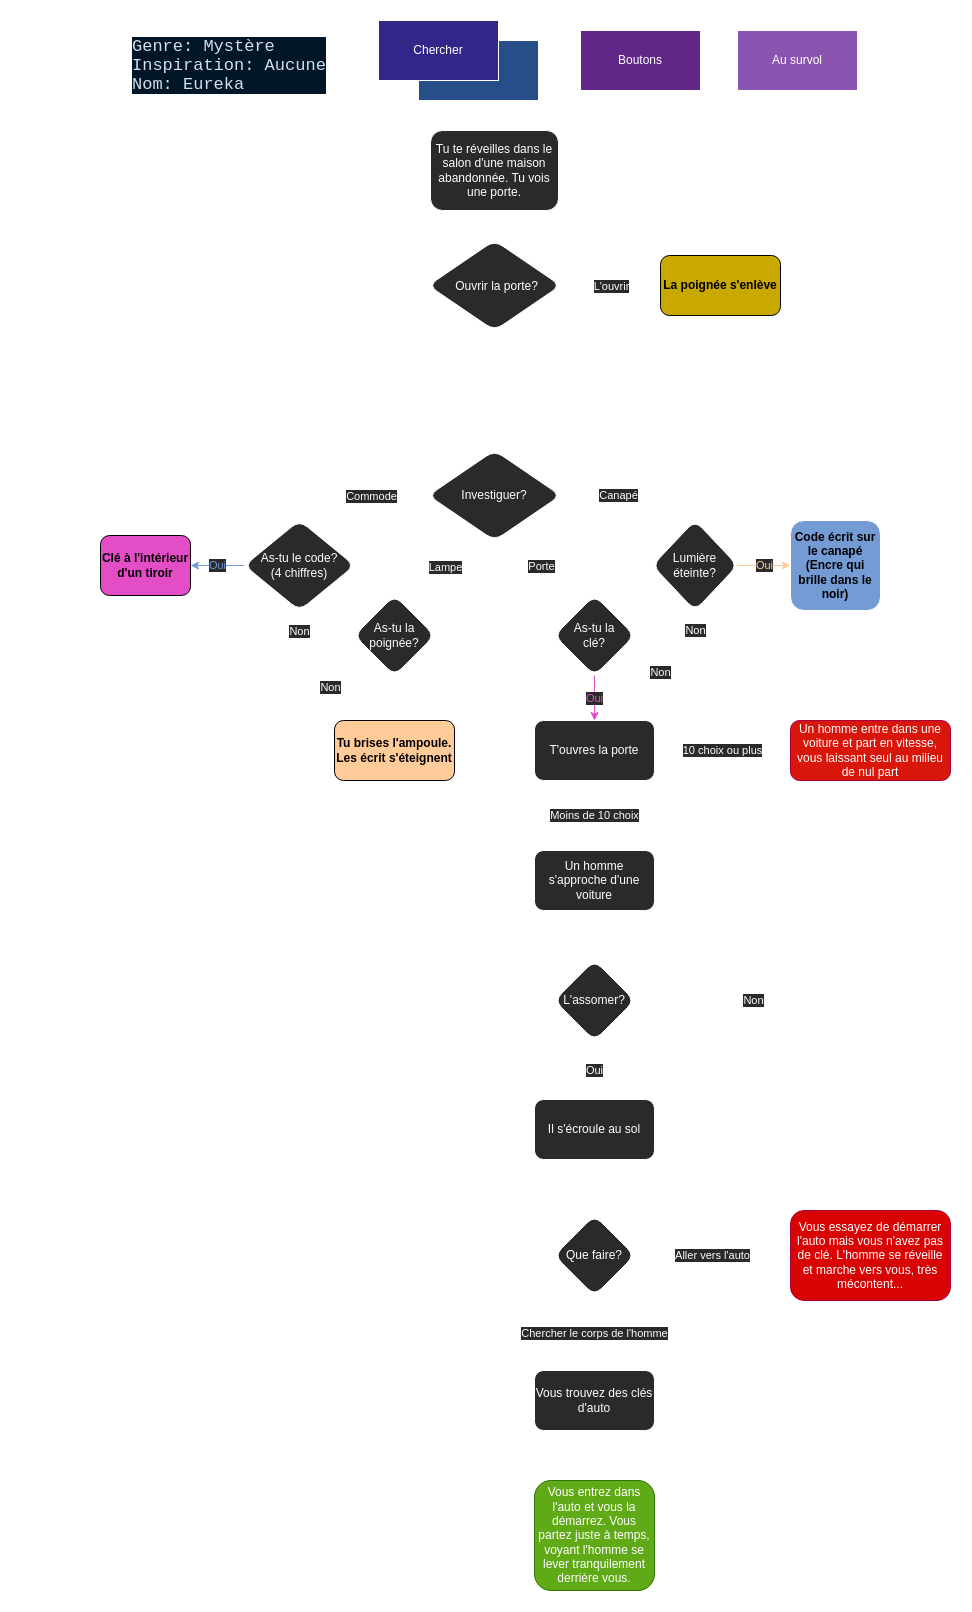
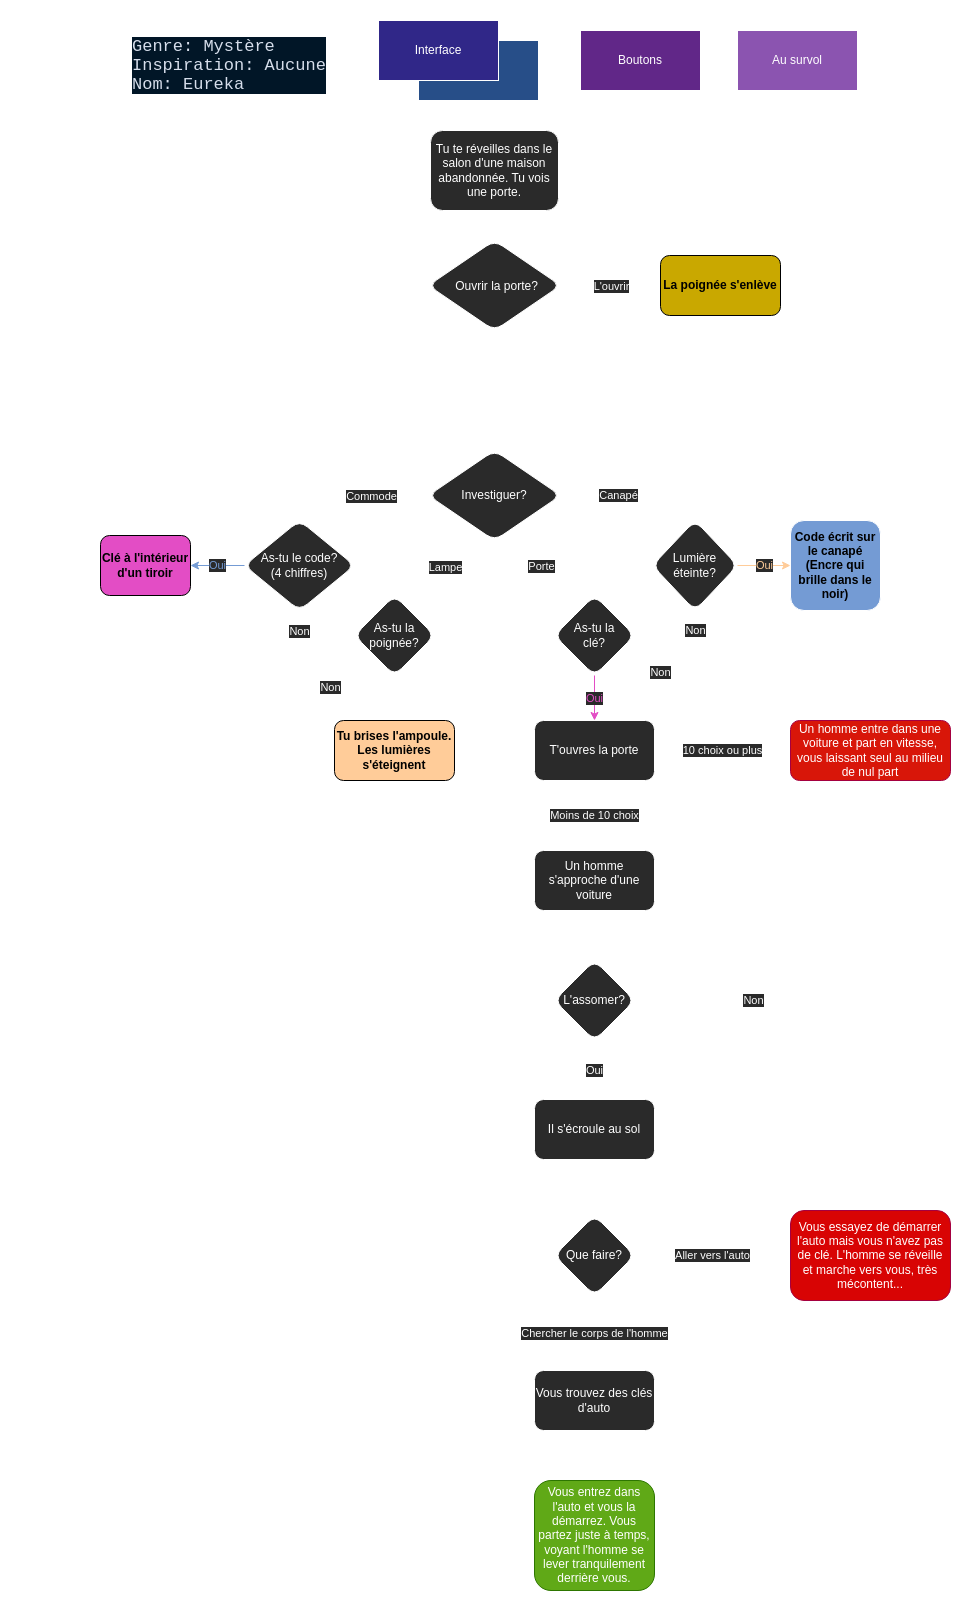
node "Chercher": label "Chercher" -> "Interface"
node "Tu brises l'ampoule. Les écrit s'éteignent": label "Tu brises l'ampoule. Les écrit s'éteignent" -> "Tu brises l'ampoule. Les lumières s'éteignent"
